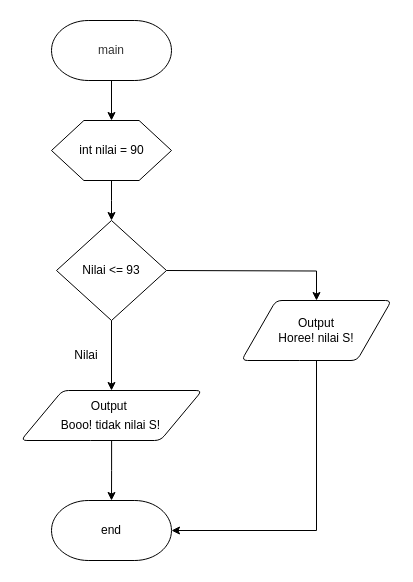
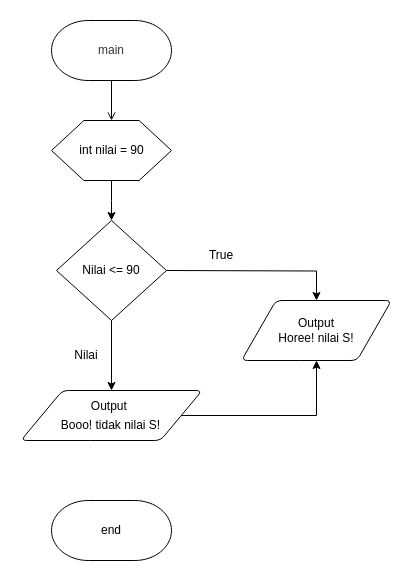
edge "main" -> "int nilai = 90": arrowhead classic -> open
node "True": added
node "Nilai <= 93": label "Nilai <= 93" -> "Nilai <= 90"
edge "Output Booo! tidak nilai S!" -> "end": now "Output Booo! tidak nilai S!" -> "Output Horee! nilai S!"
edge "Output Horee! nilai S!" -> "end": removed
